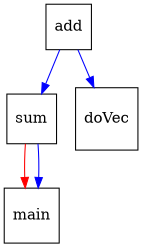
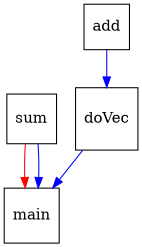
edge "add" -> "sum": removed
edge "doVec" -> "main": added
